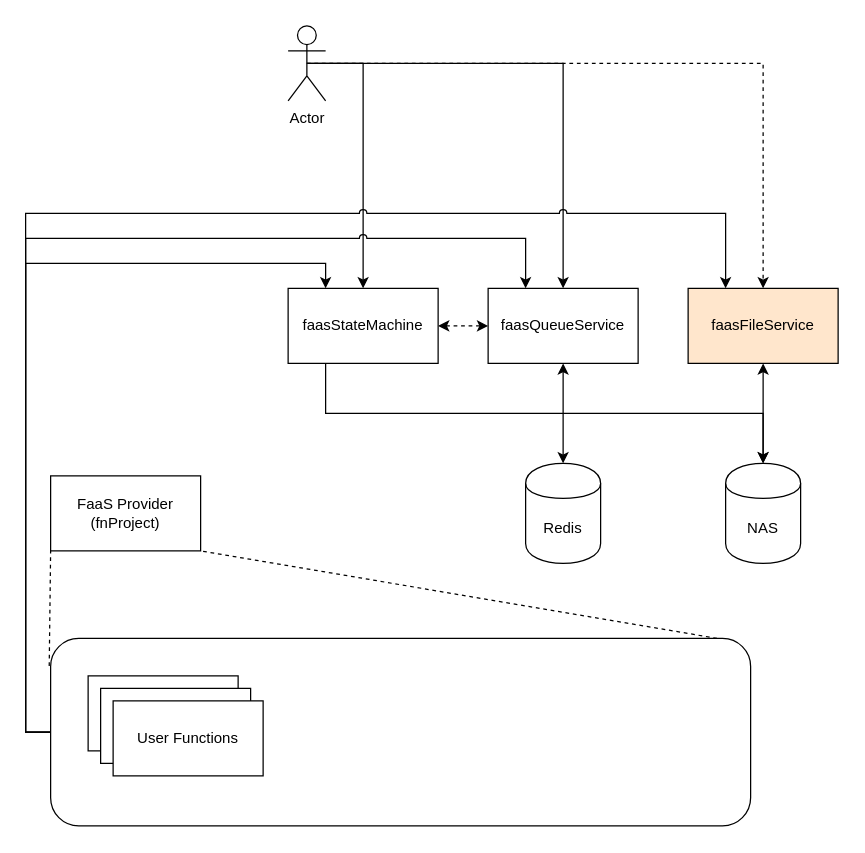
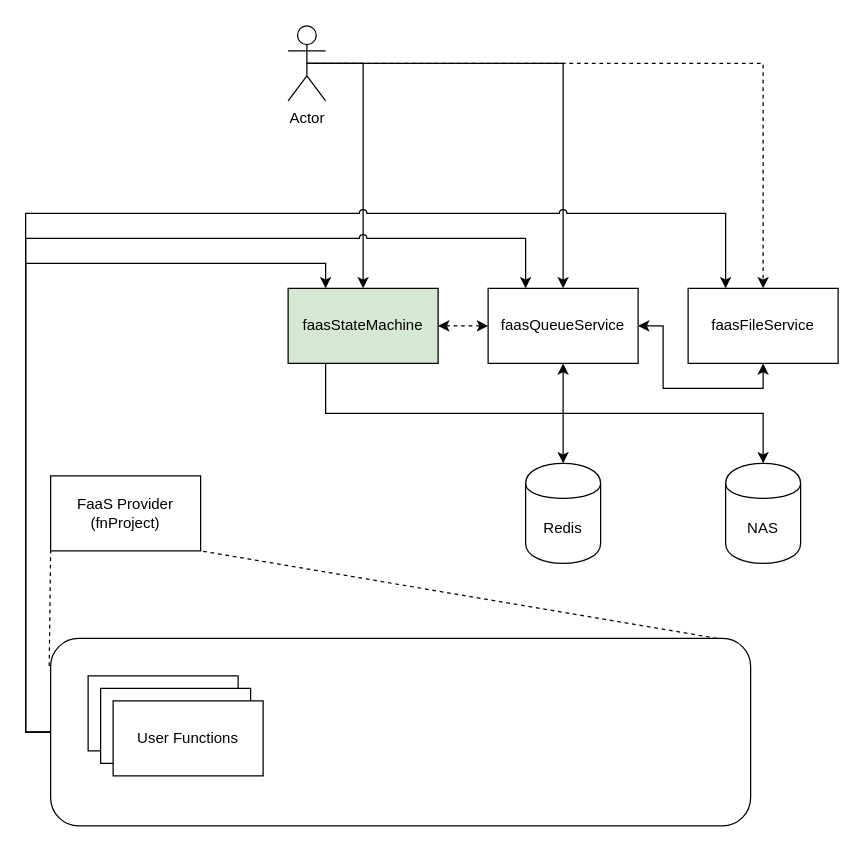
node "faasStateMachine": fillcolor #ffffff -> #d5e8d4
node "faasFileService": fillcolor #ffe6cc -> #ffffff
edge "faasFileService" -- "NAS": now "faasFileService" -- "faasQueueService"
